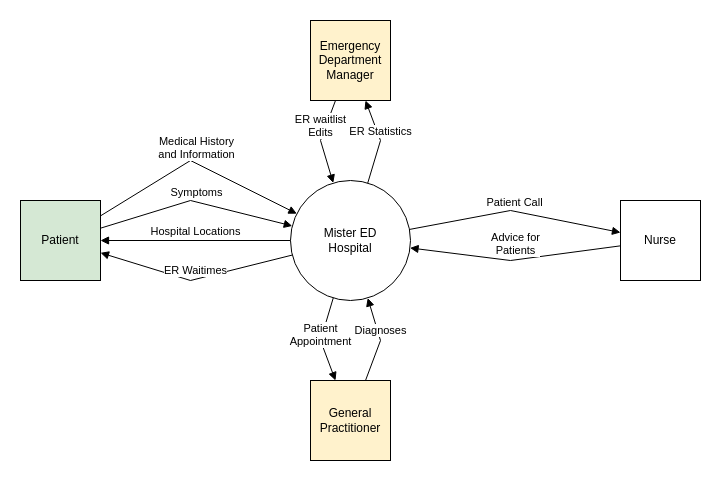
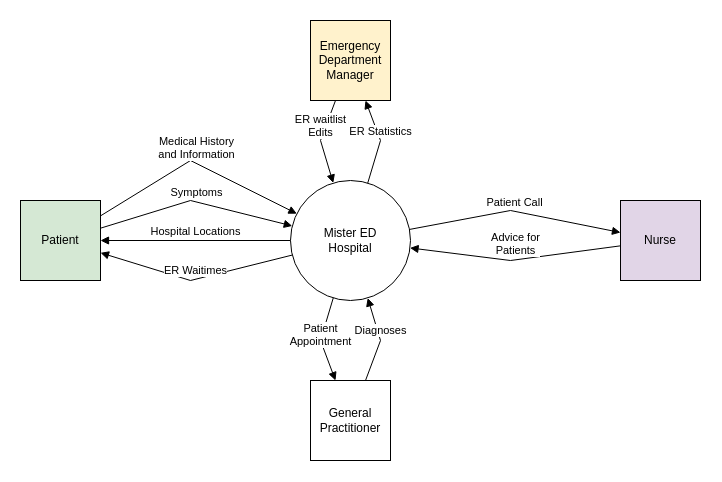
node "Nurse": fillcolor #ffffff -> #e1d5e7
node "General Practitioner": fillcolor #fff2cc -> #ffffff
